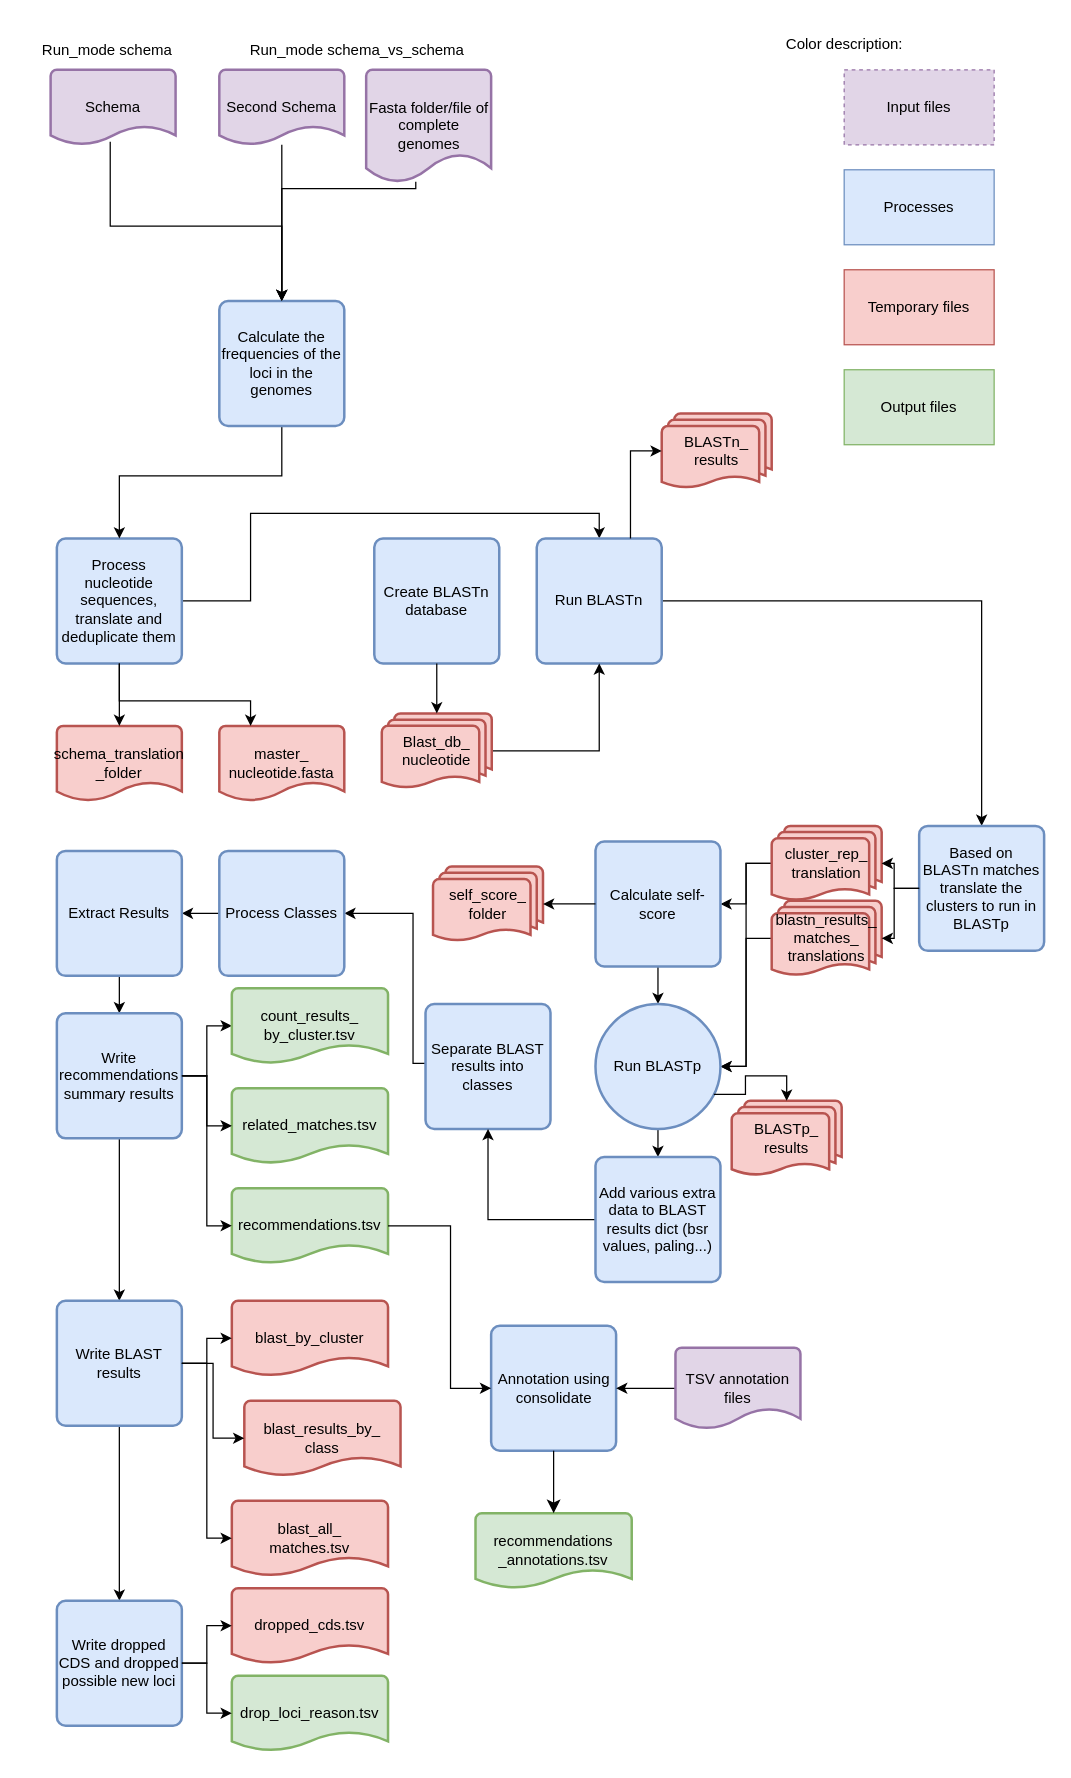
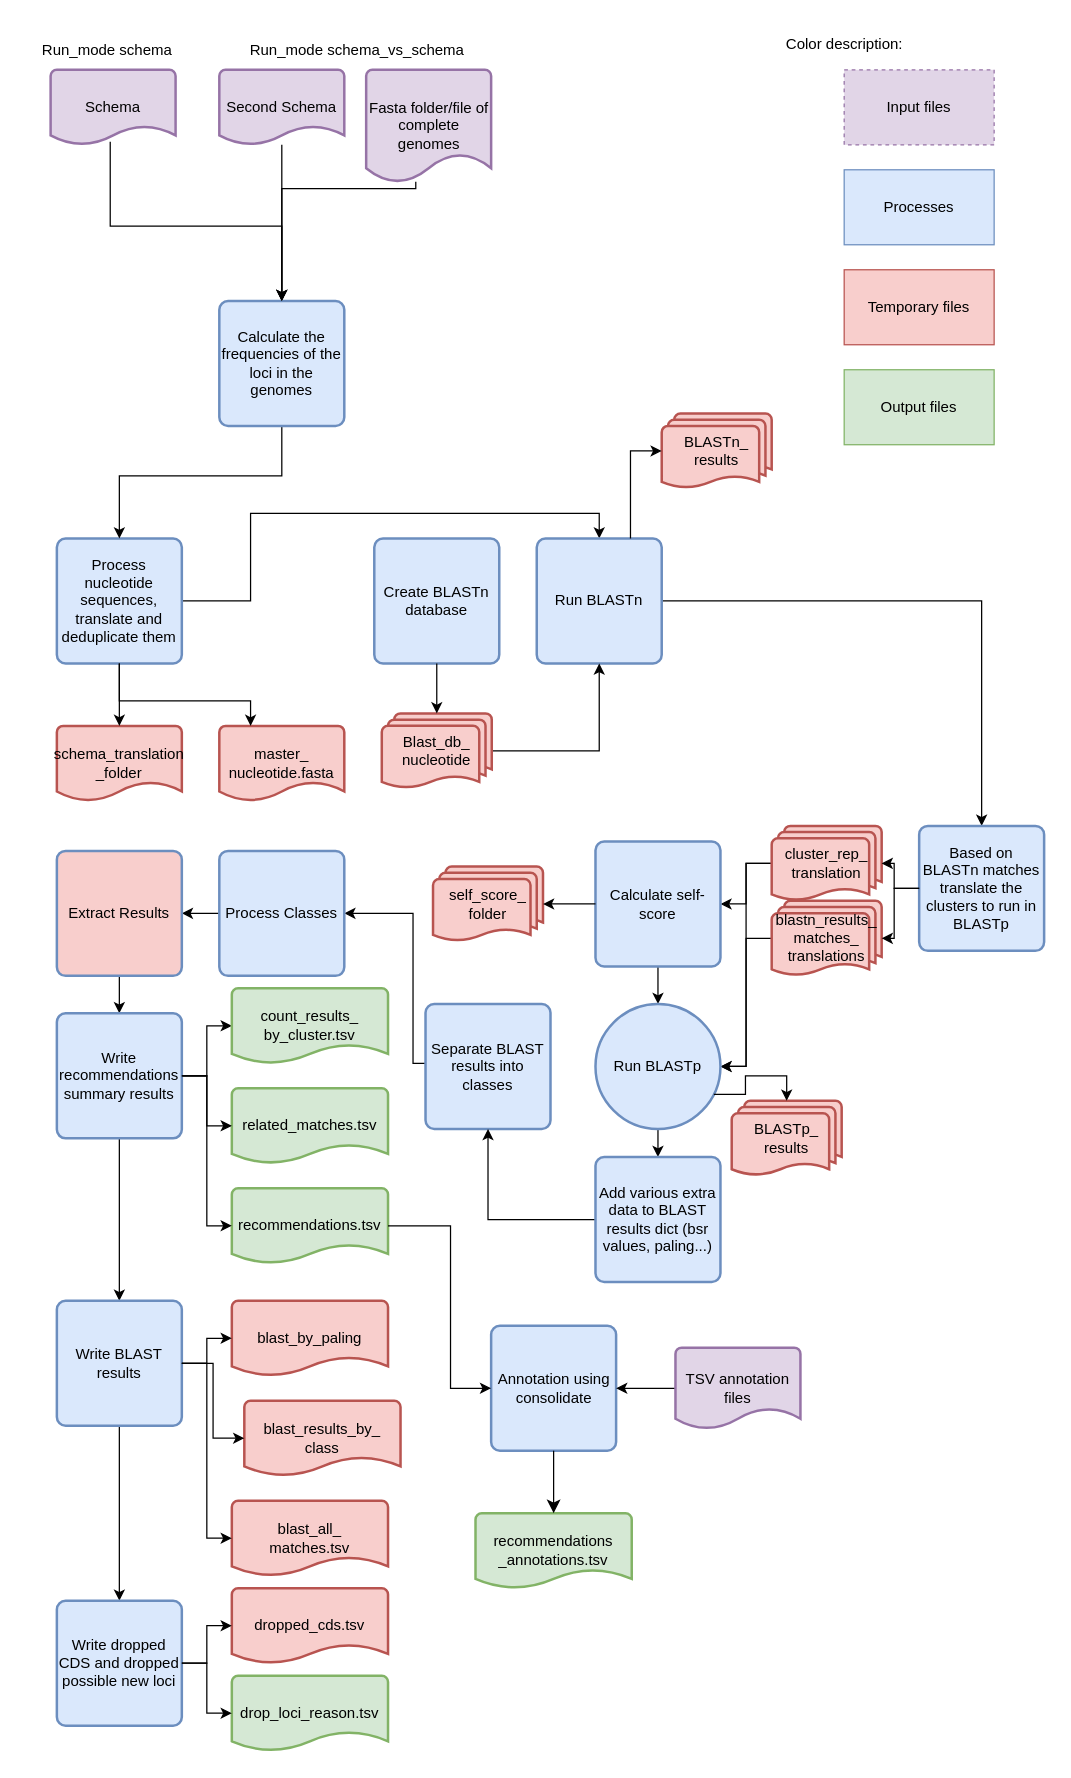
node "Extract Results": fillcolor #dae8fc -> #f8cecc
node "blast_by_cluster": label "blast_by_cluster" -> "blast_by_paling"
